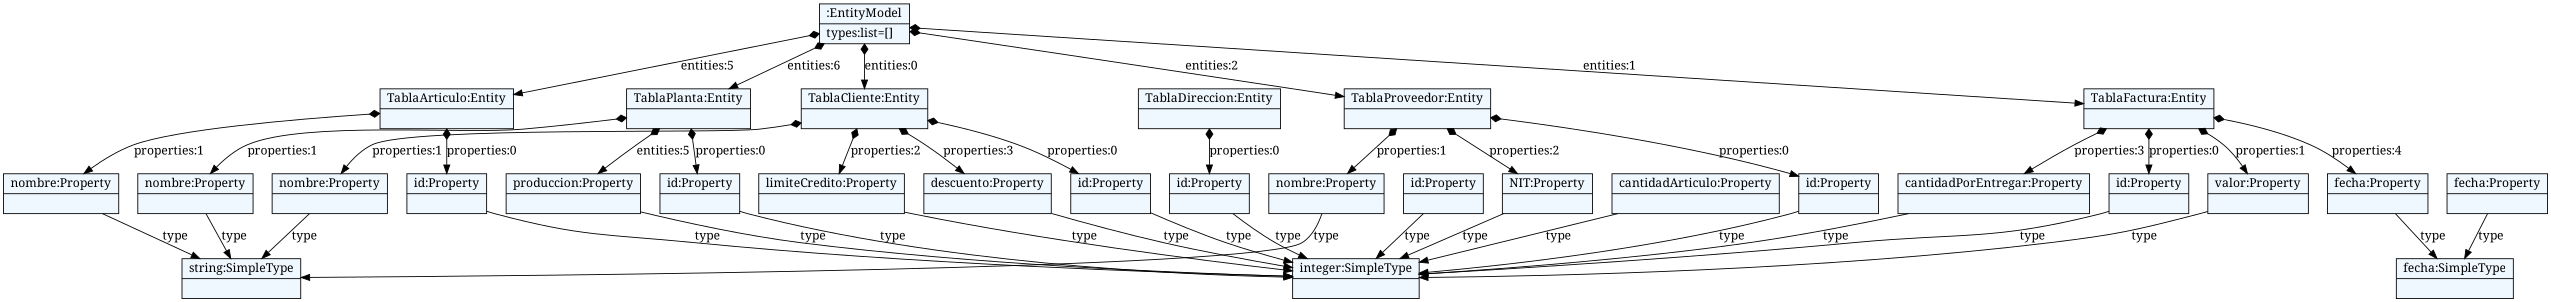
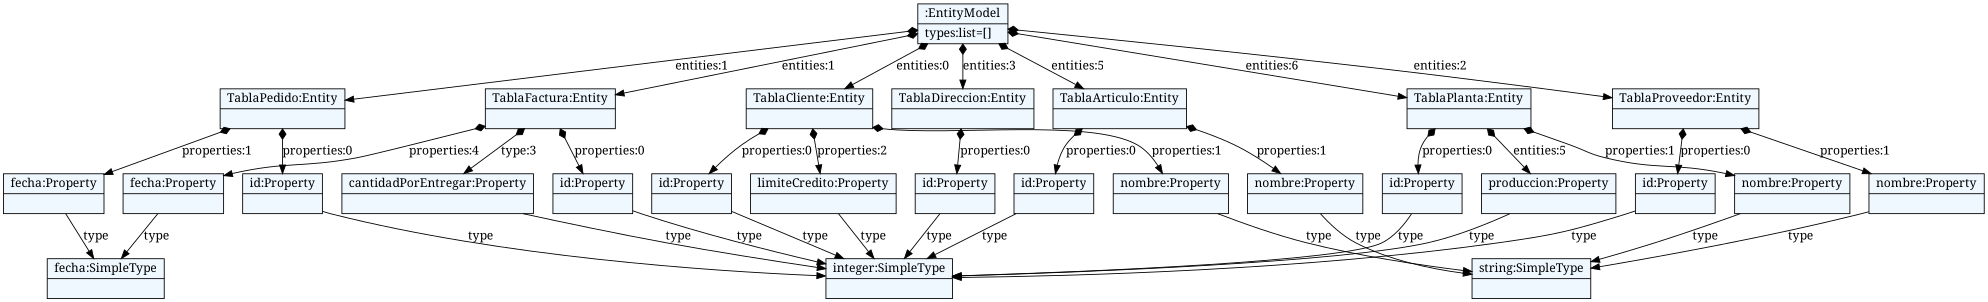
edge ":EntityModel" -- "TablaDireccion:Entity": added, label "entities:3"
node "TablaPedido:Entity": added
edge "TablaFactura:Entity" -- "cantidadPorEntregar:Property": label "properties:3" -> "type:3"
node "descuento:Property": removed
node "NIT:Property": removed
node "cantidadArticulo:Property": removed
node "valor:Property": removed
